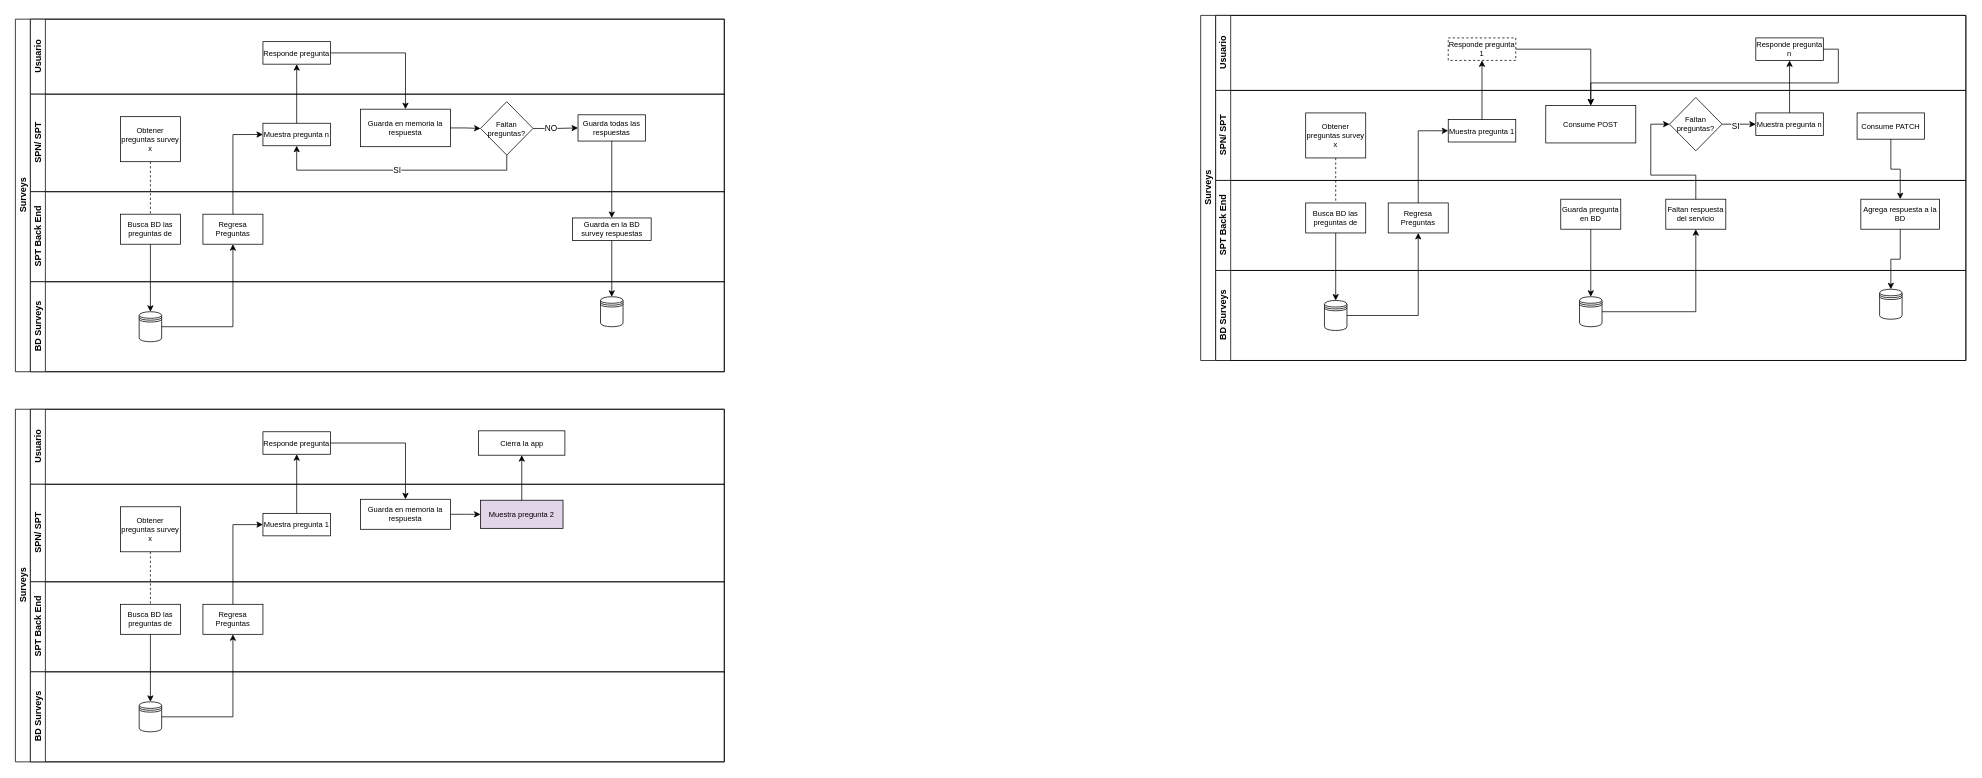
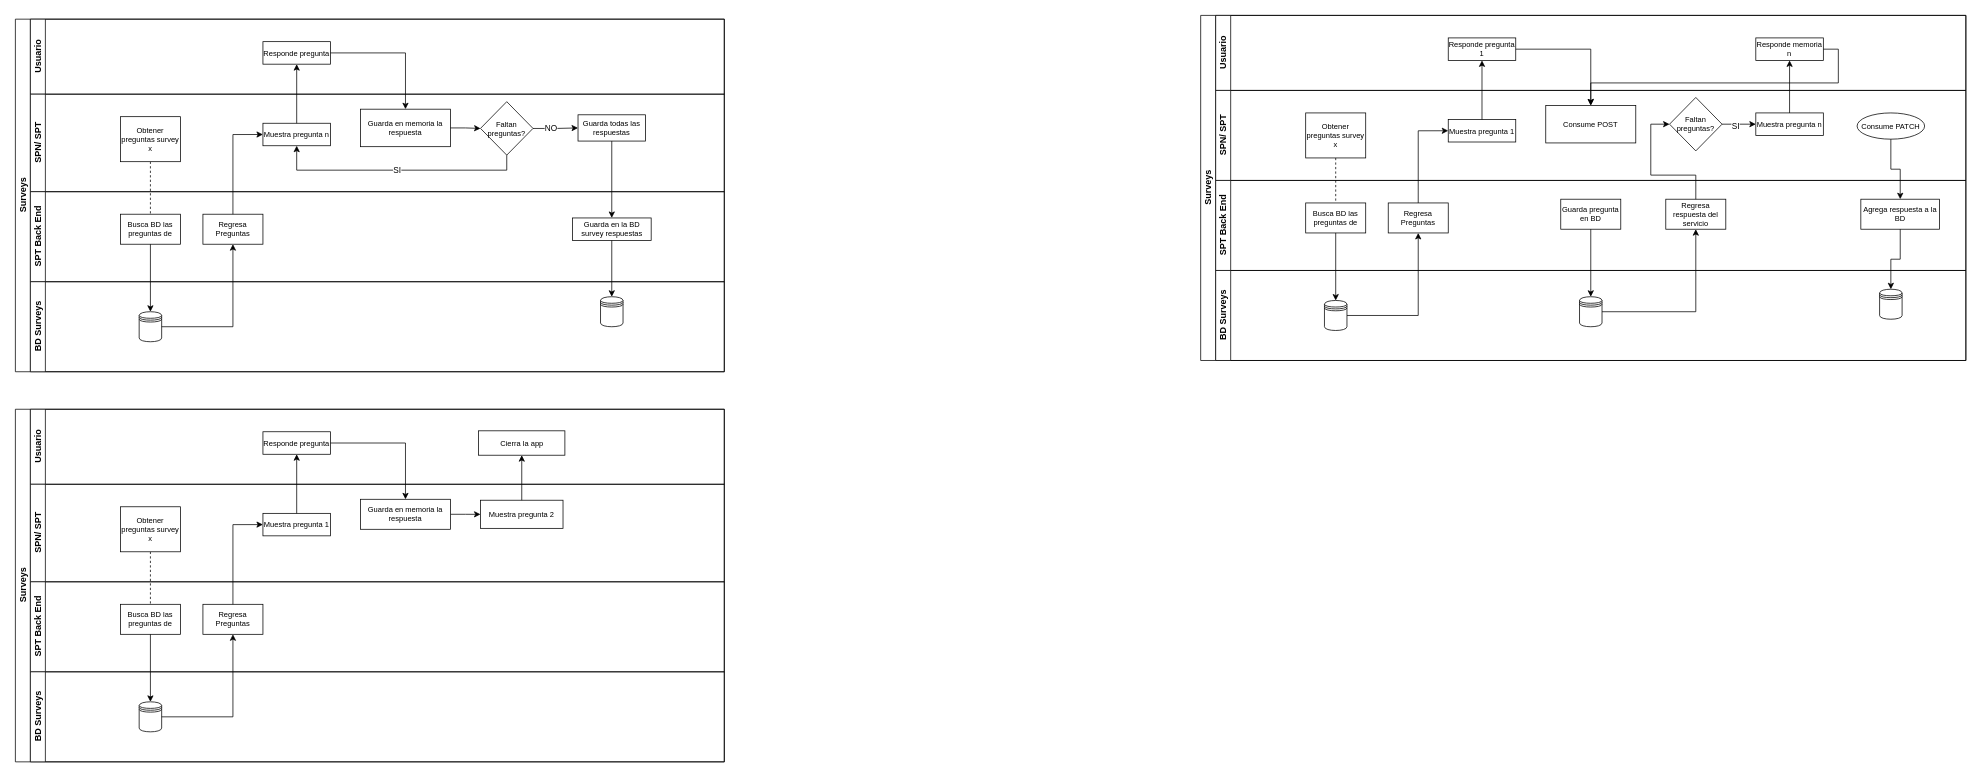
node "Responde pregunta 1": style dashed -> solid
node "Responde pregunta n": label "Responde pregunta n" -> "Responde memoria n"
node "Consume PATCH": shape rectangle -> ellipse
node "Faltan respuesta del servicio": label "Faltan respuesta del servicio" -> "Regresa respuesta del servicio"
node "Muestra pregunta 2": fillcolor #e1d5e7 -> #ffffff
